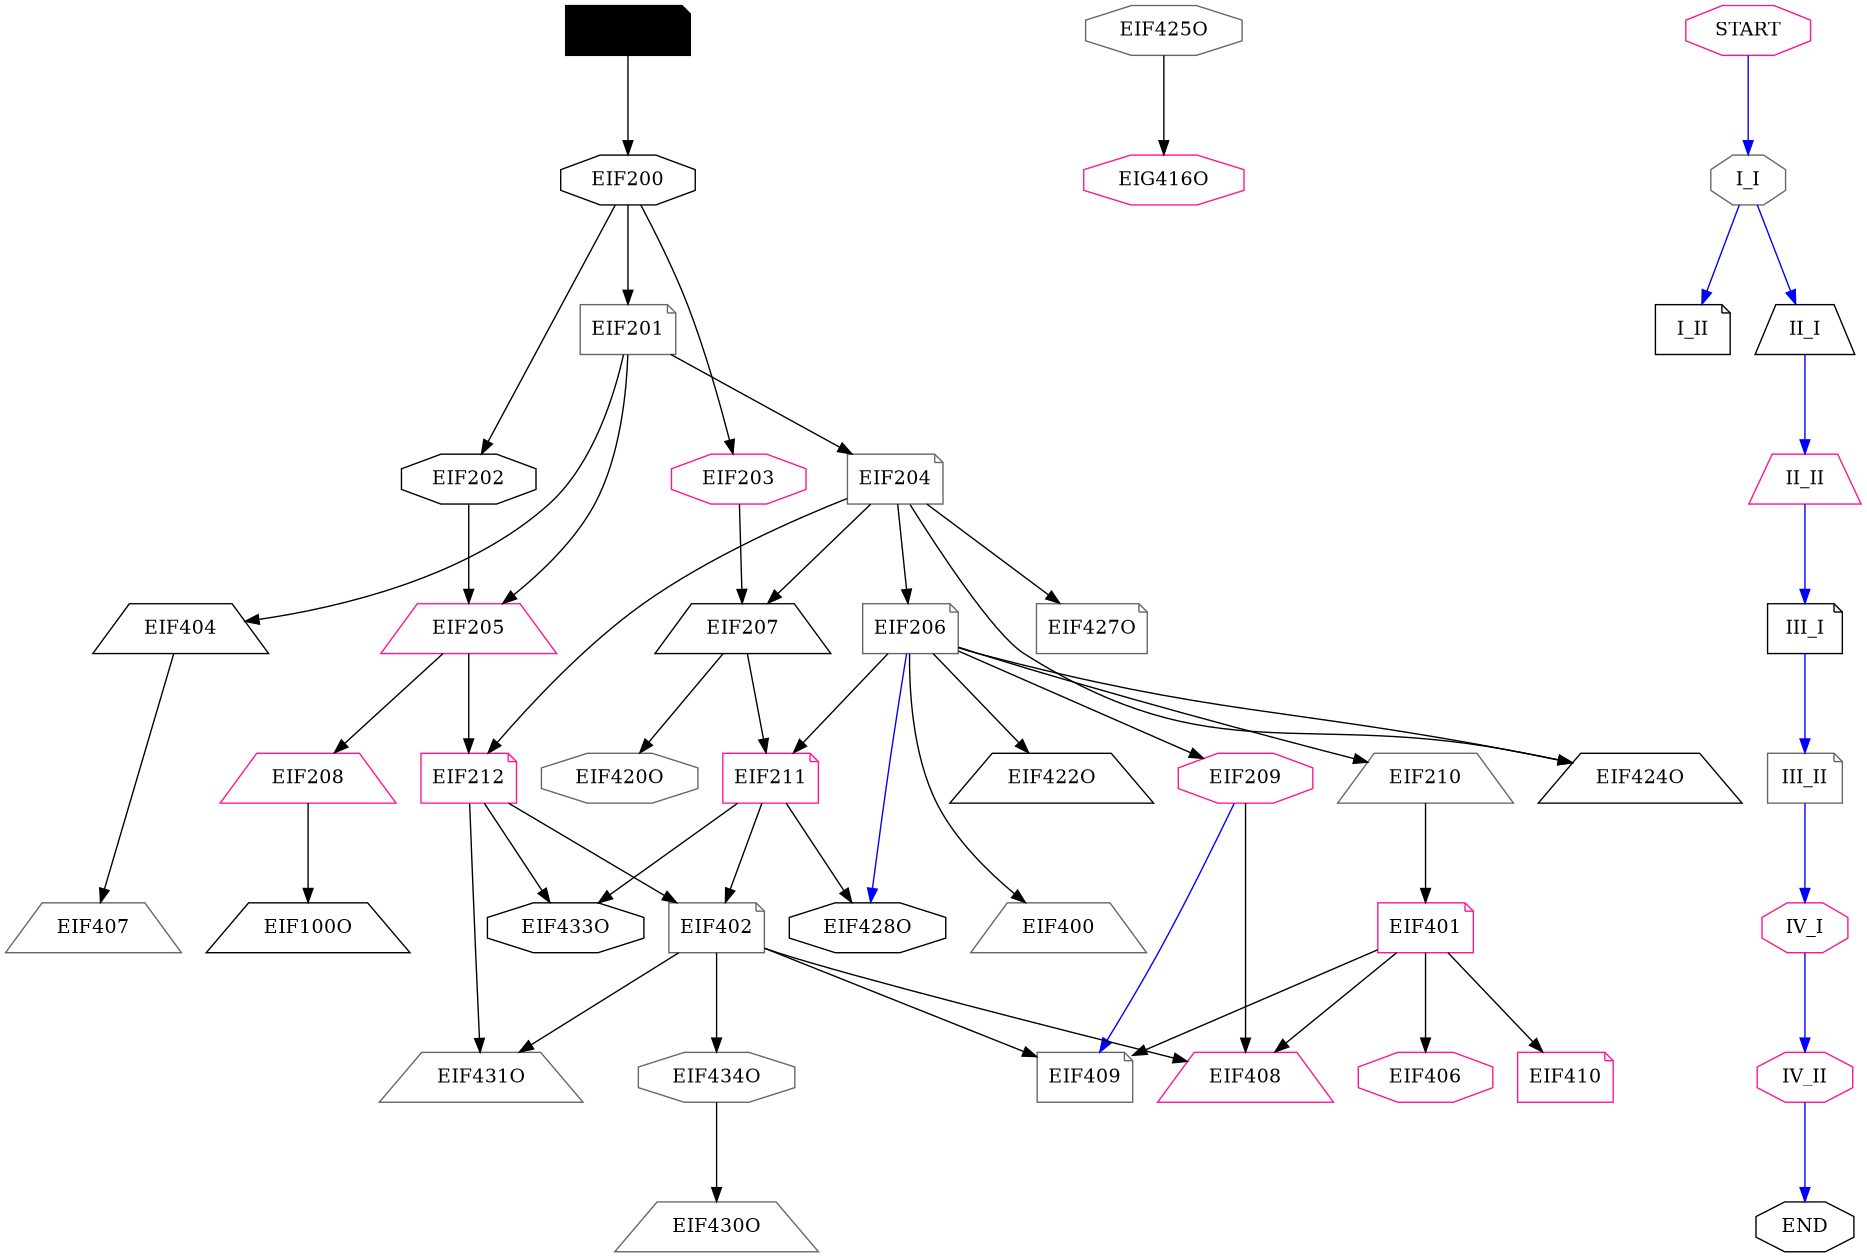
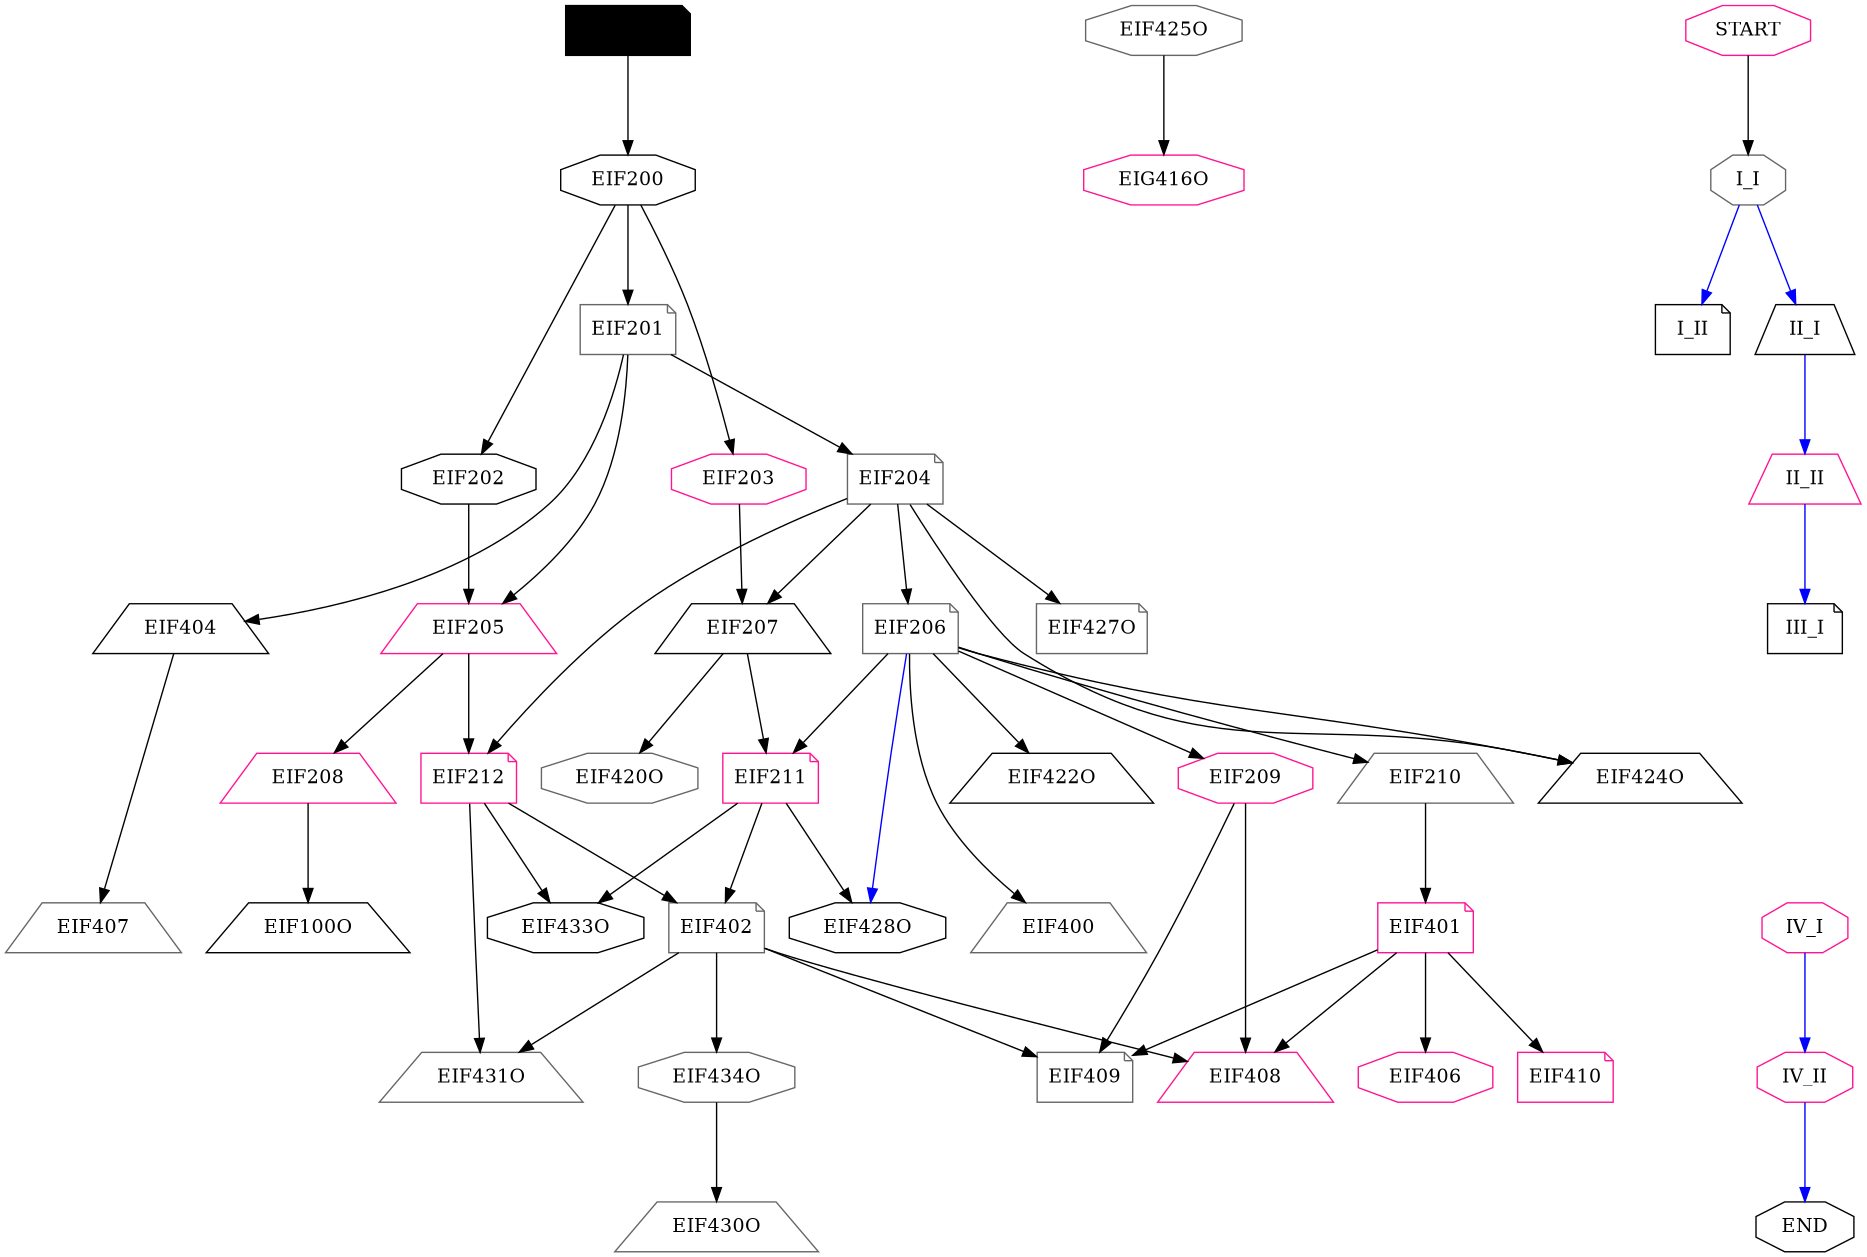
edge "START" -> "I_I": color blue -> black
node "III_II": removed
edge "EIF209" -> "EIF409": color blue -> black
